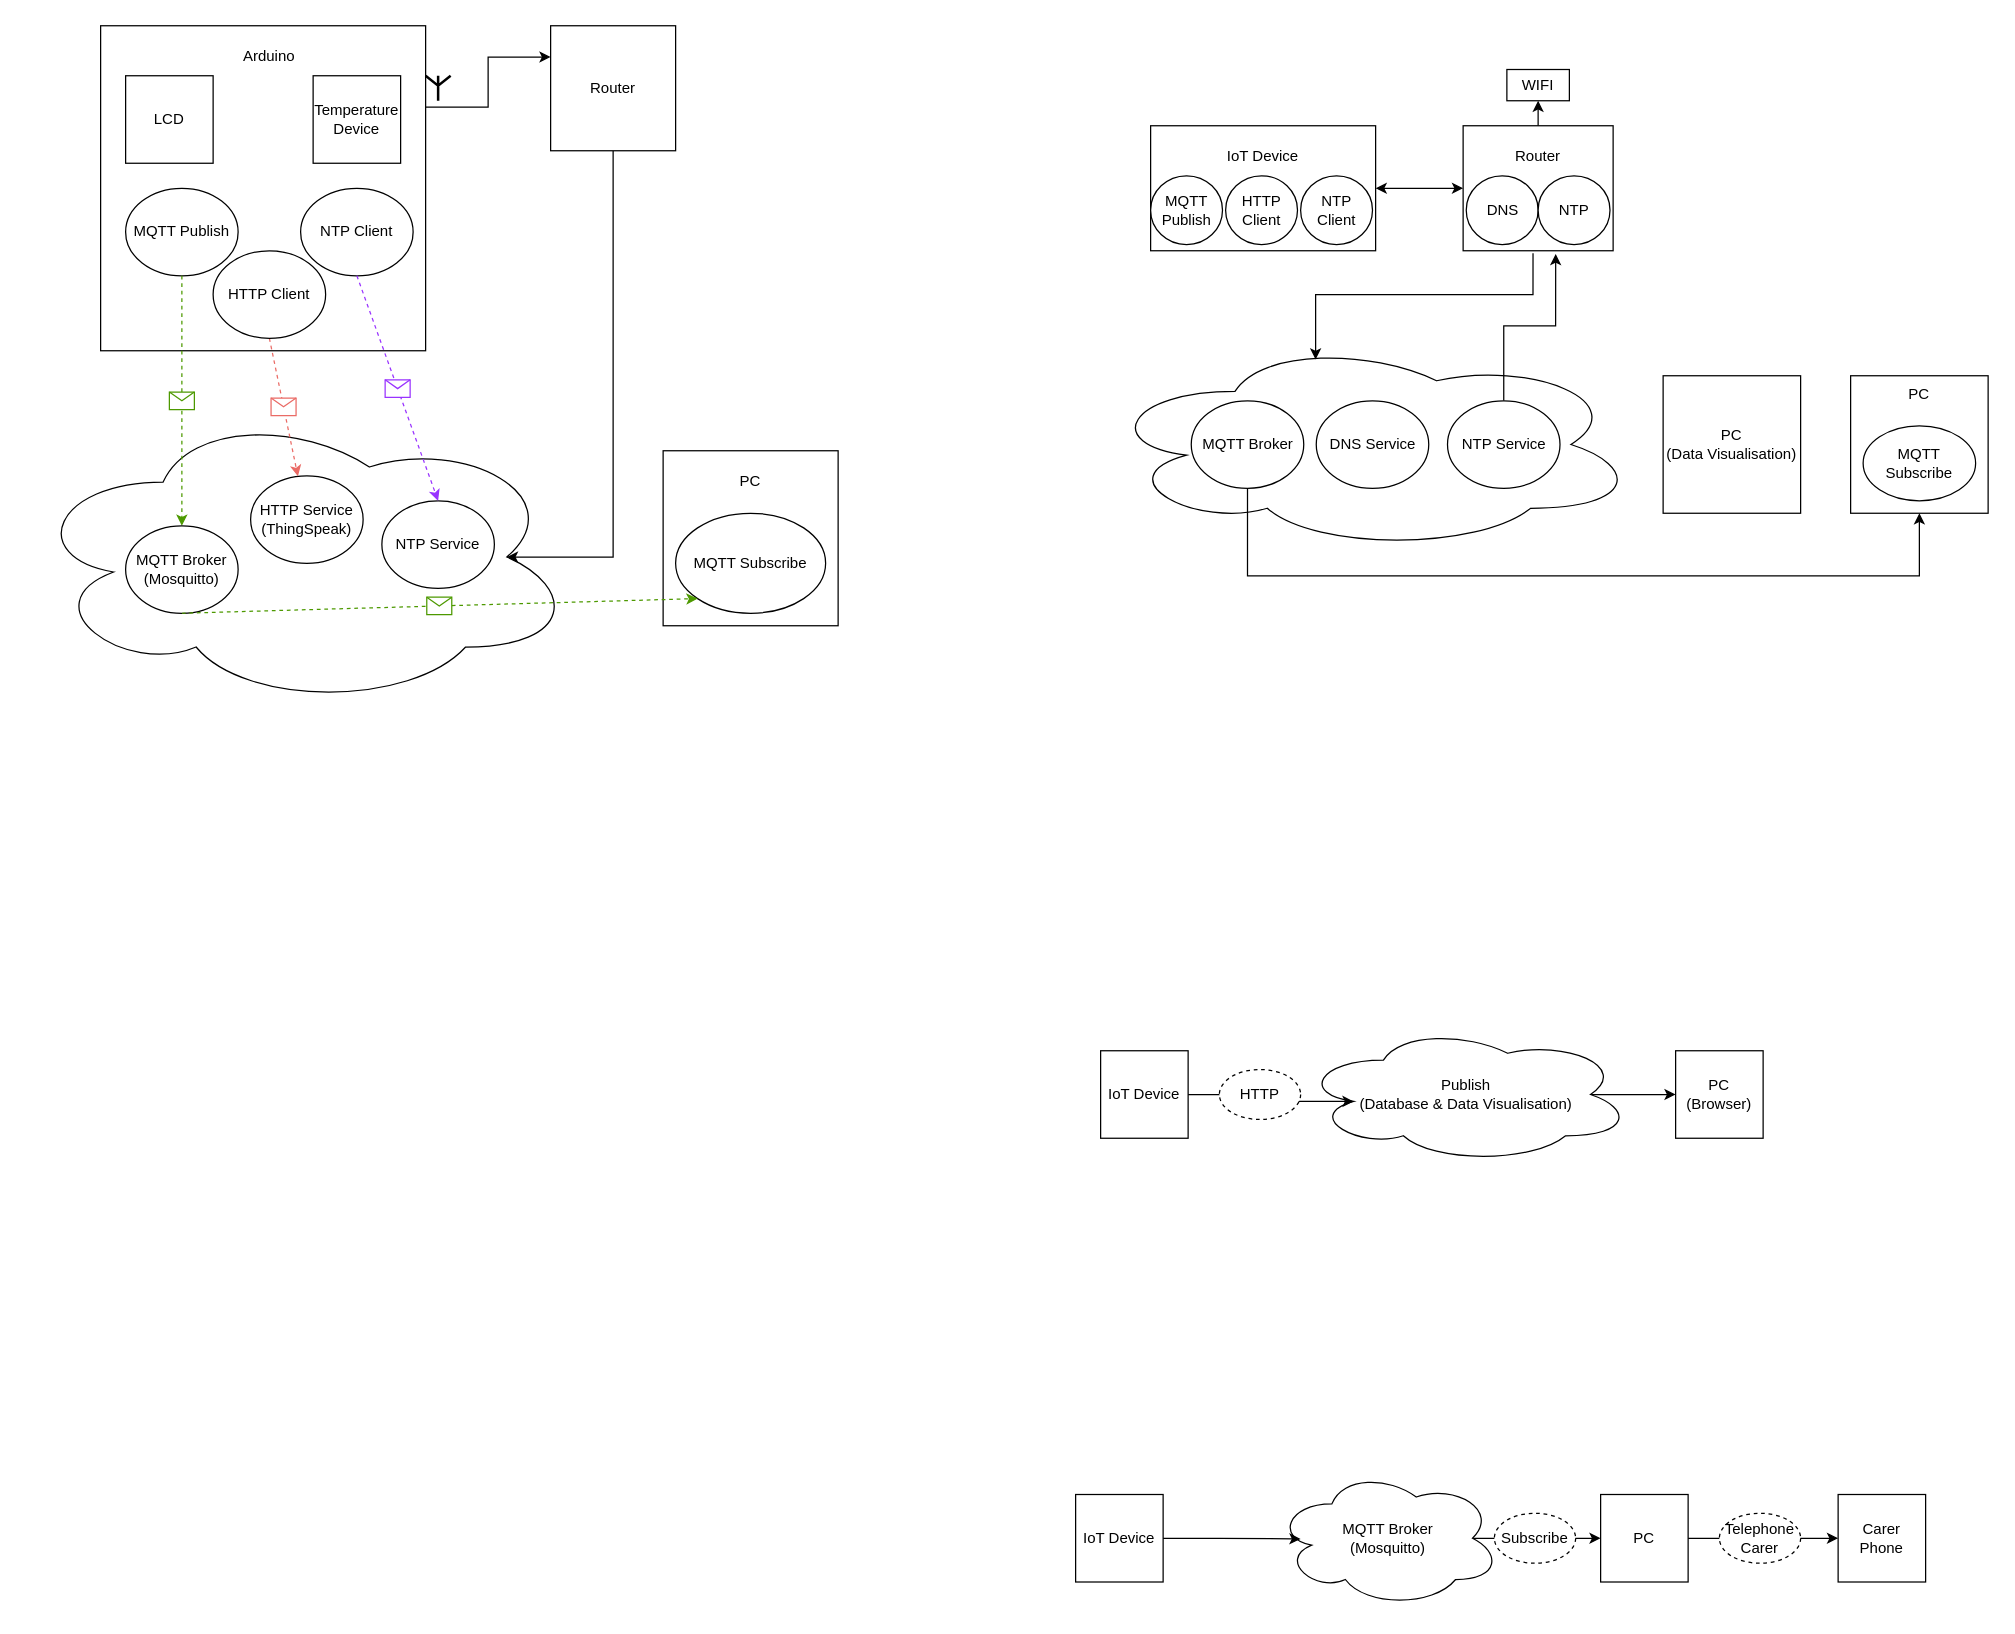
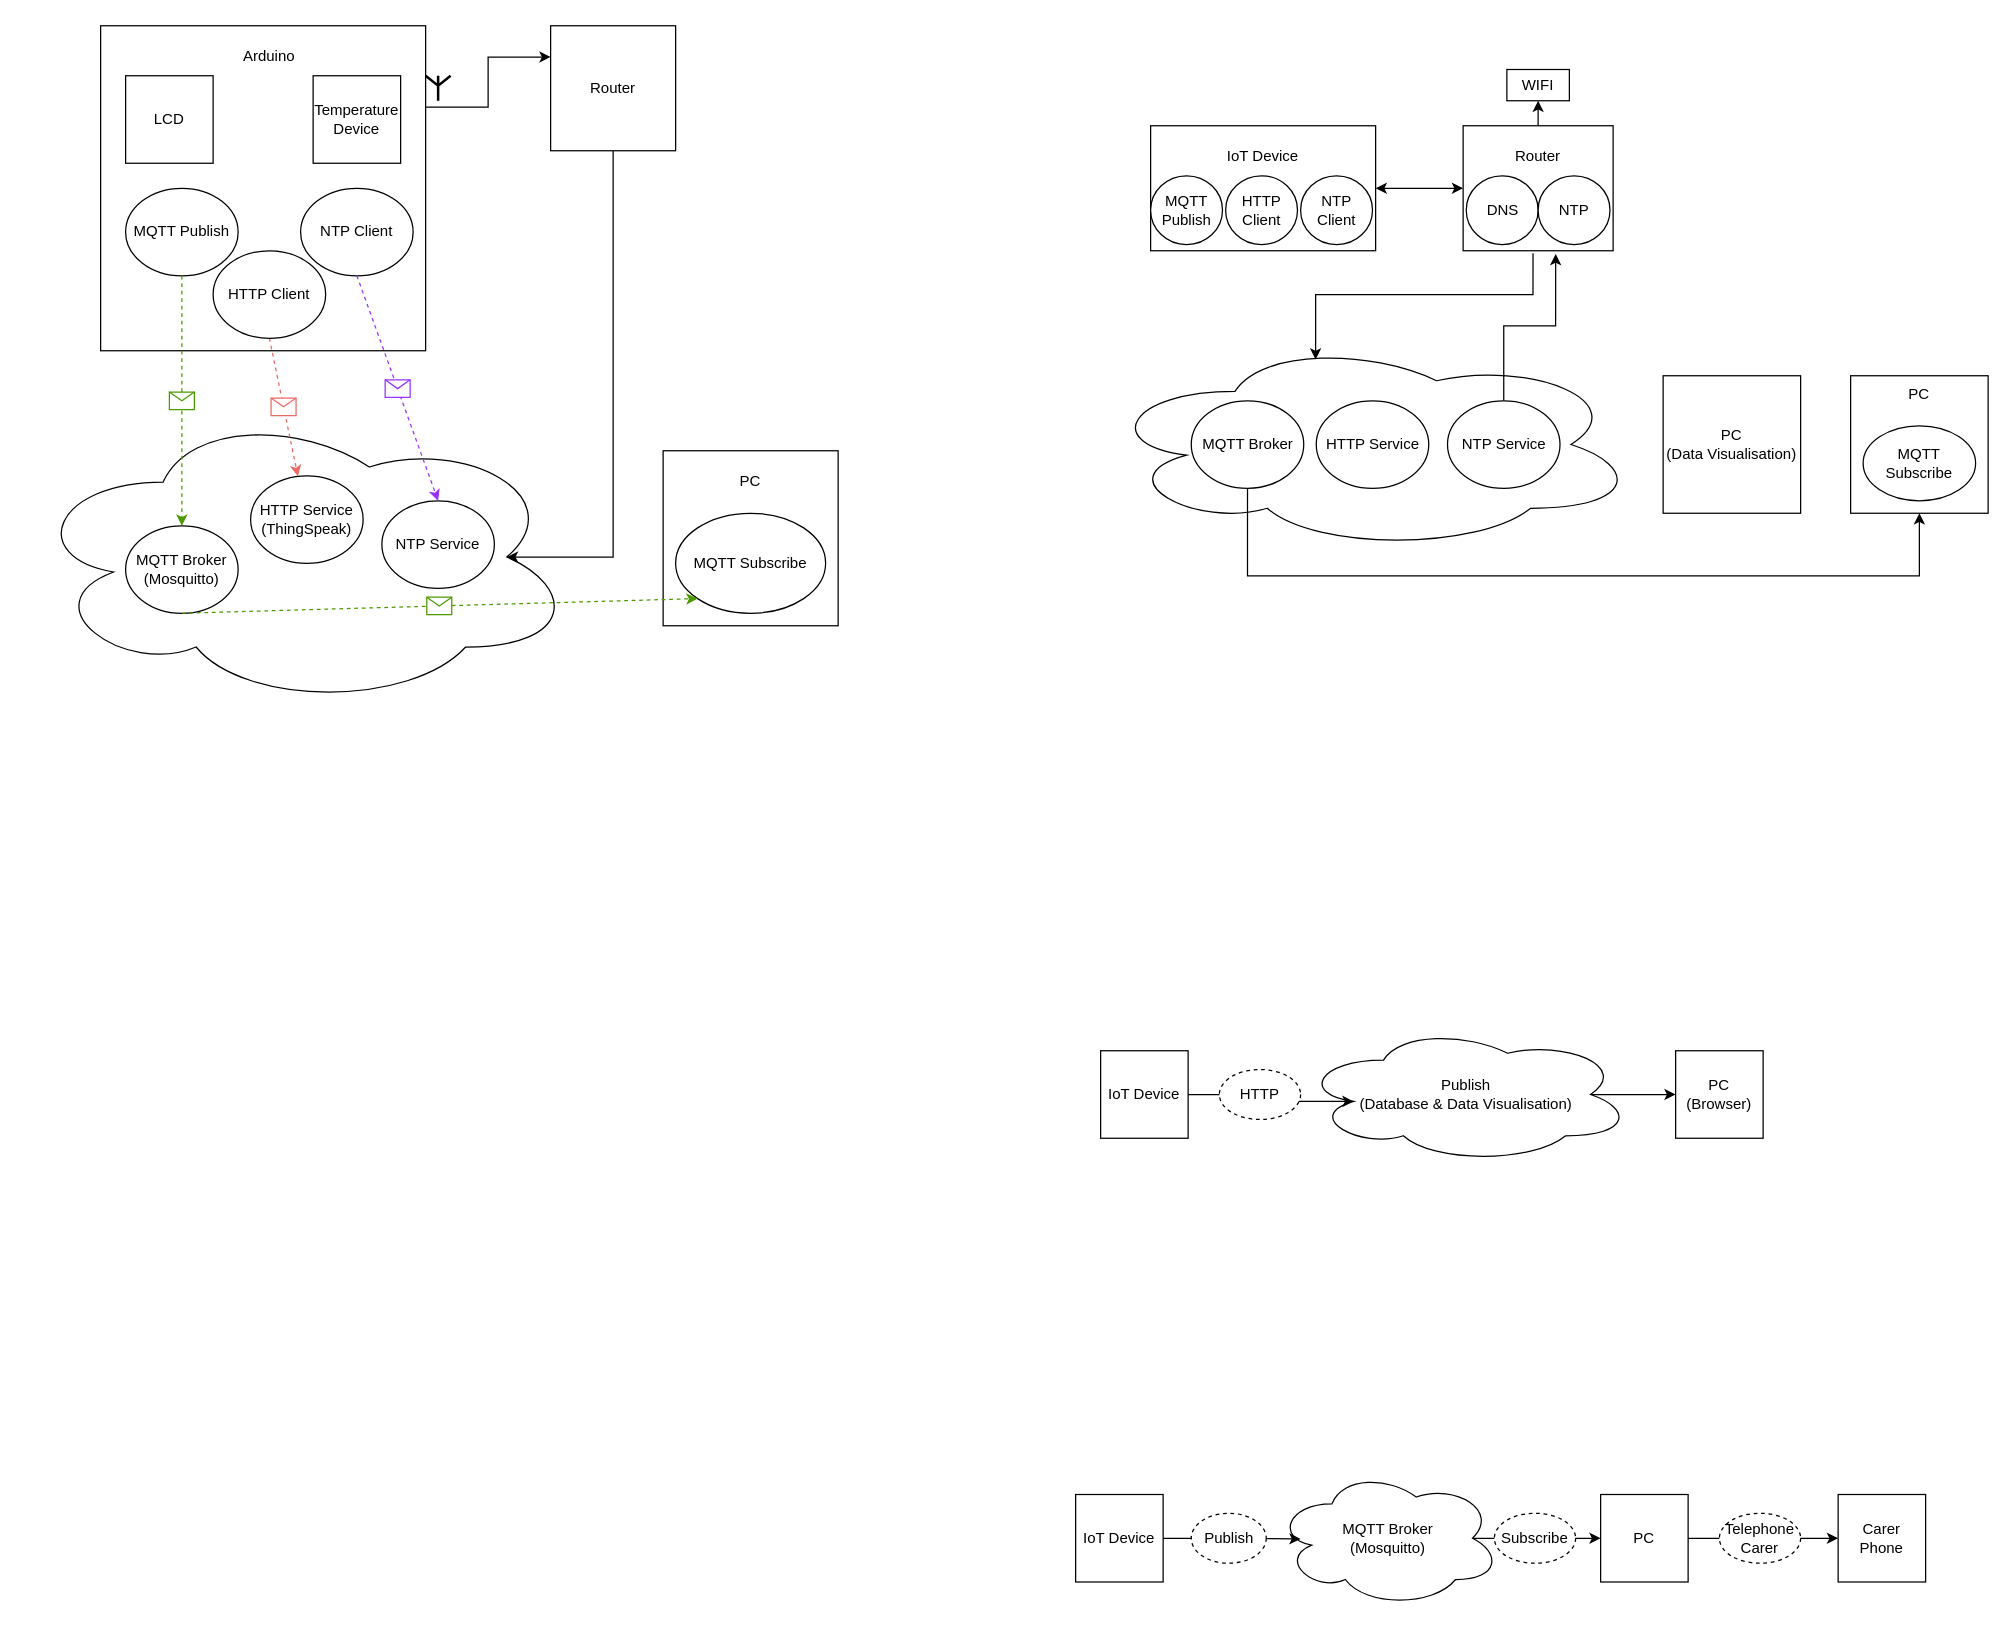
node "DNS Service": label "DNS Service" -> "HTTP Service"
node "Publish": added
